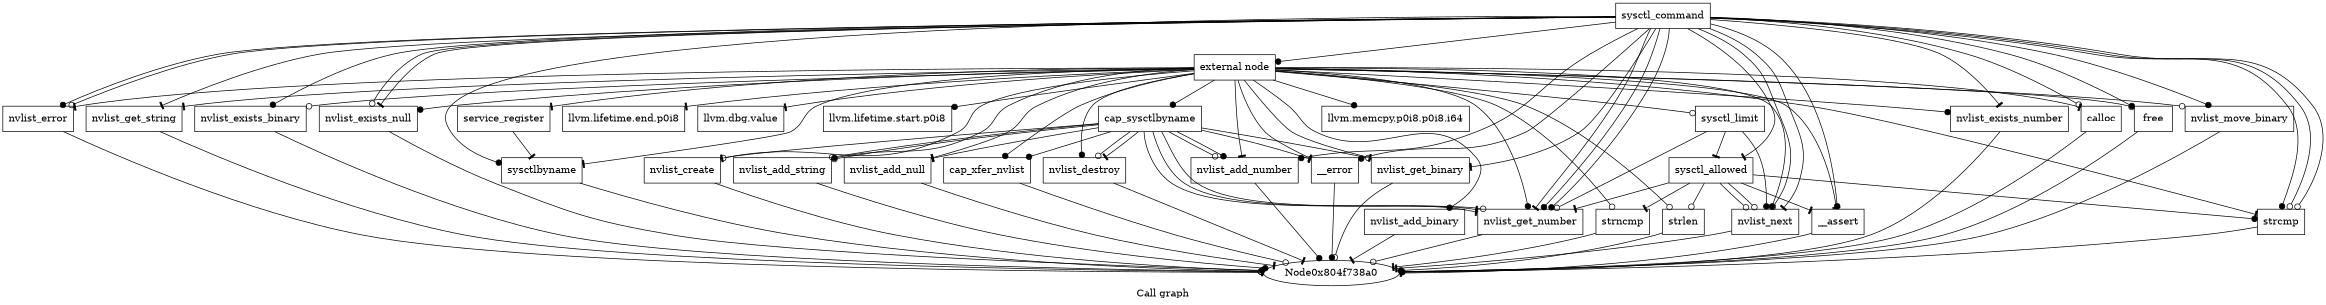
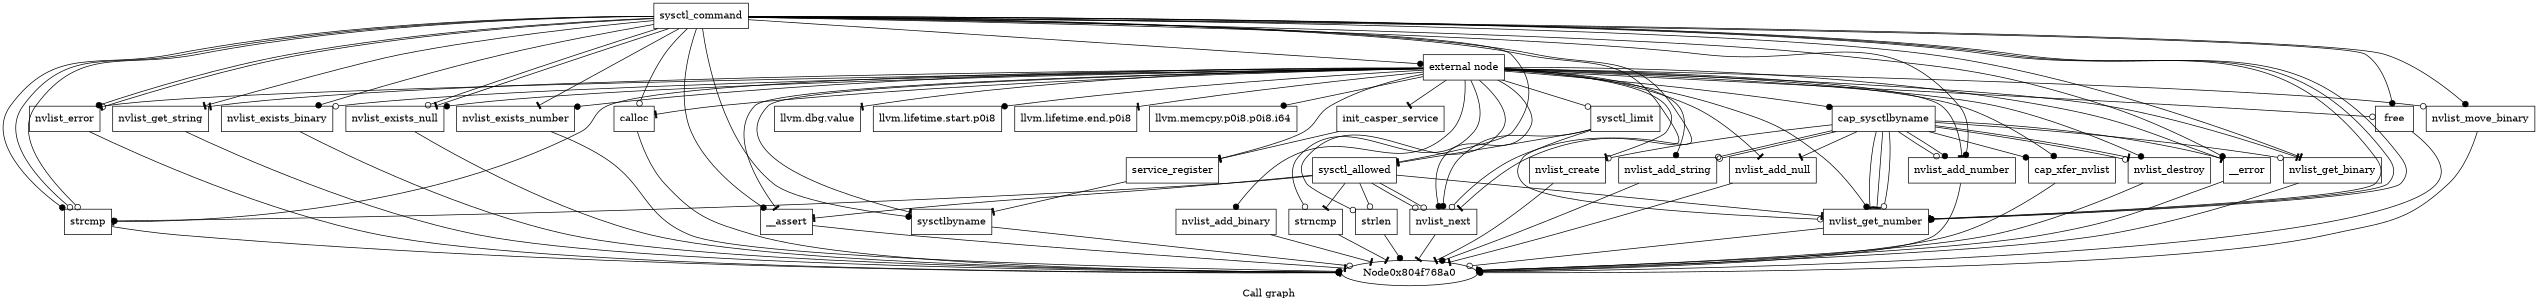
node "init_casper_service": added
node "Node0x804f738a0": label "Node0x804f738a0" -> "Node0x804f768a0"
